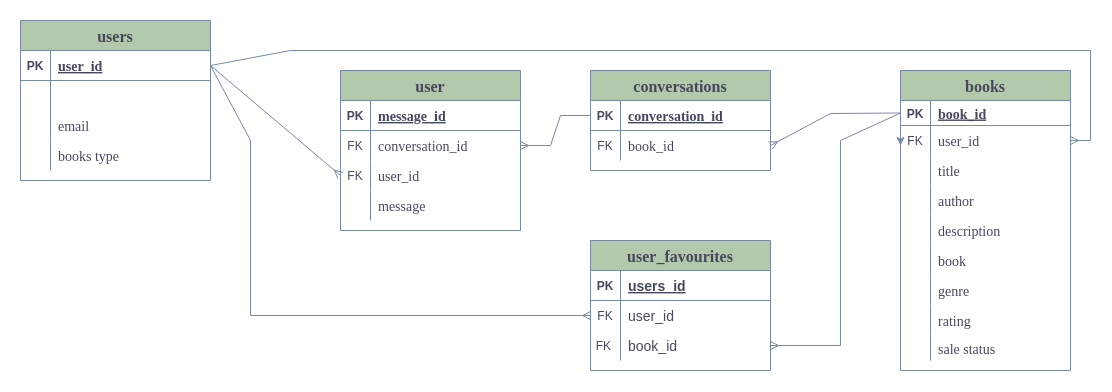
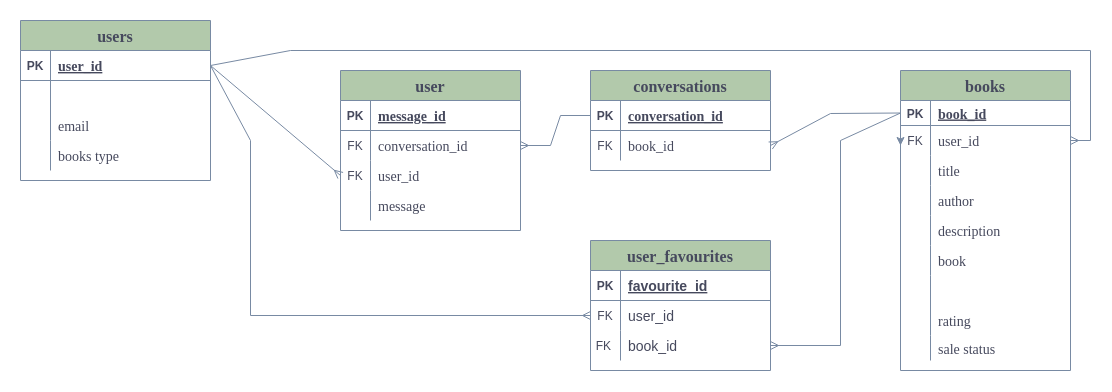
node "users_id": label "users_id" -> "favourite_id"
node "genre": removed
